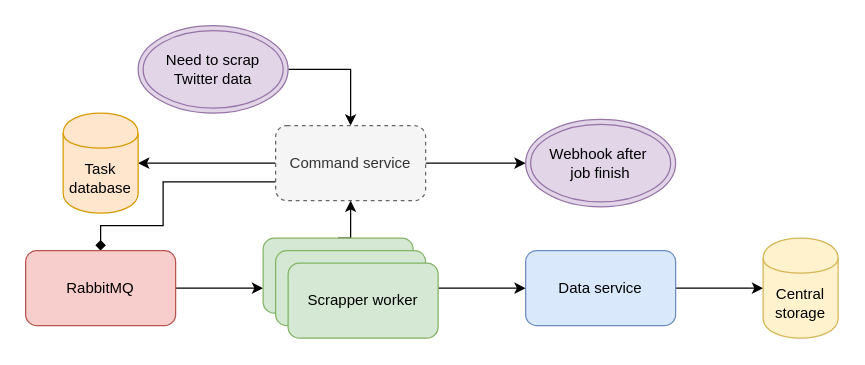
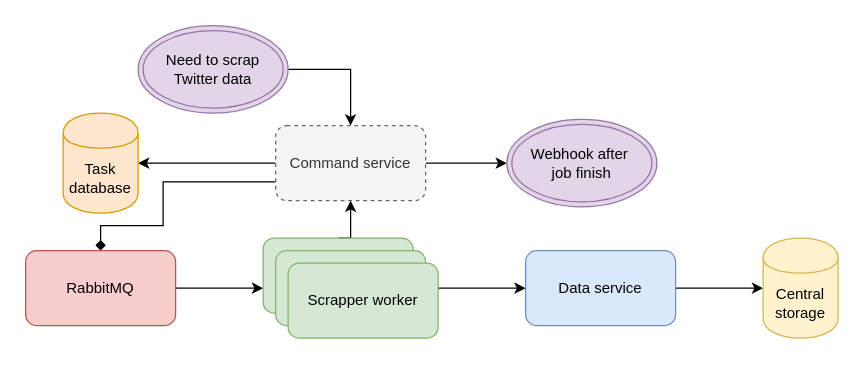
node "Webhook after job finish": moved (601, 163) -> (582, 163)
